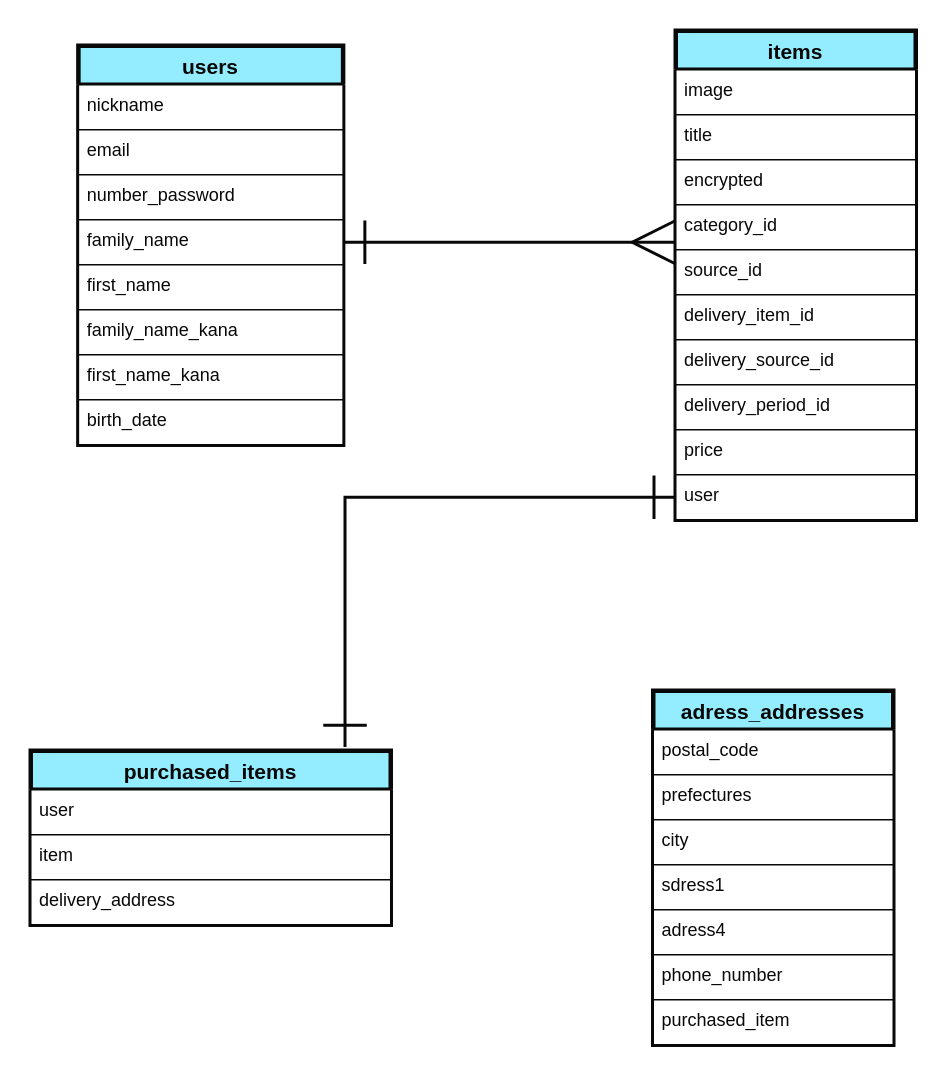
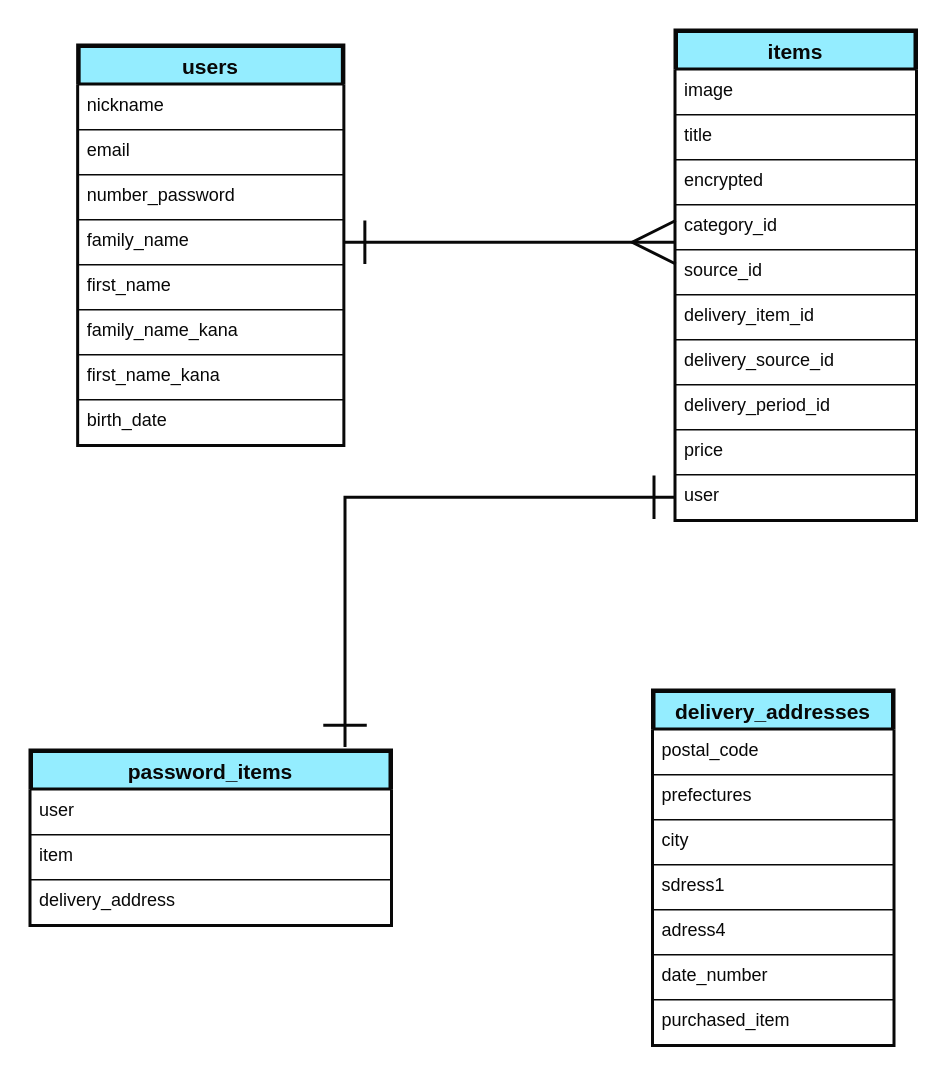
node "adress_addresses": label "adress_addresses" -> "delivery_addresses"
node "purchased_items": label "purchased_items" -> "password_items"
node "phone_number": label "phone_number" -> "date_number"
